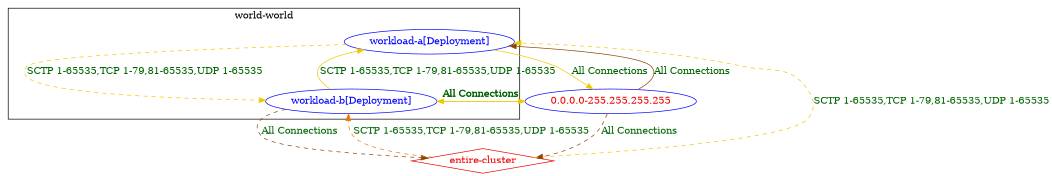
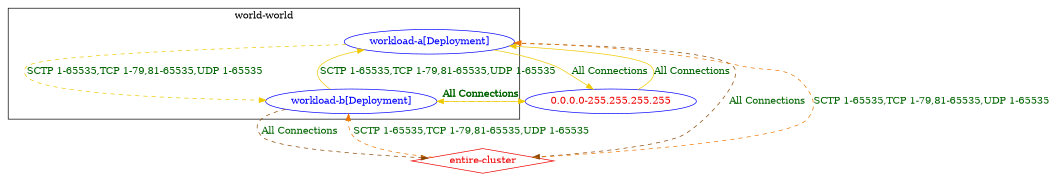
edge "0.0.0.0-255.255.255.255" -> "workload-a[Deployment]": color darkorange4 -> gold2
edge "entire-cluster" -> "workload-a[Deployment]": color gold2 -> darkorange2
edge "workload-b[Deployment]" -> "0.0.0.0-255.255.255.255": style solid -> dashed
edge "0.0.0.0-255.255.255.255" -> "entire-cluster": now "workload-a[Deployment]" -> "entire-cluster"
